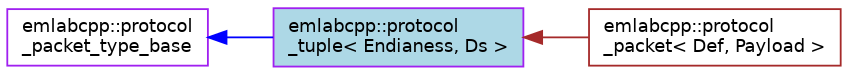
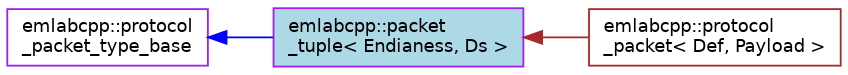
node "emlabcpp::protocol _tuple< Endianess, Ds >": label "emlabcpp::protocol _tuple< Endianess, Ds >" -> "emlabcpp::packet _tuple< Endianess, Ds >"
